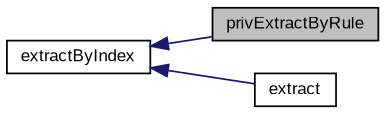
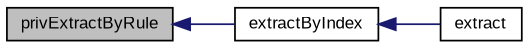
edge "privExtractByRule" -> "extractByIndex": reversed
